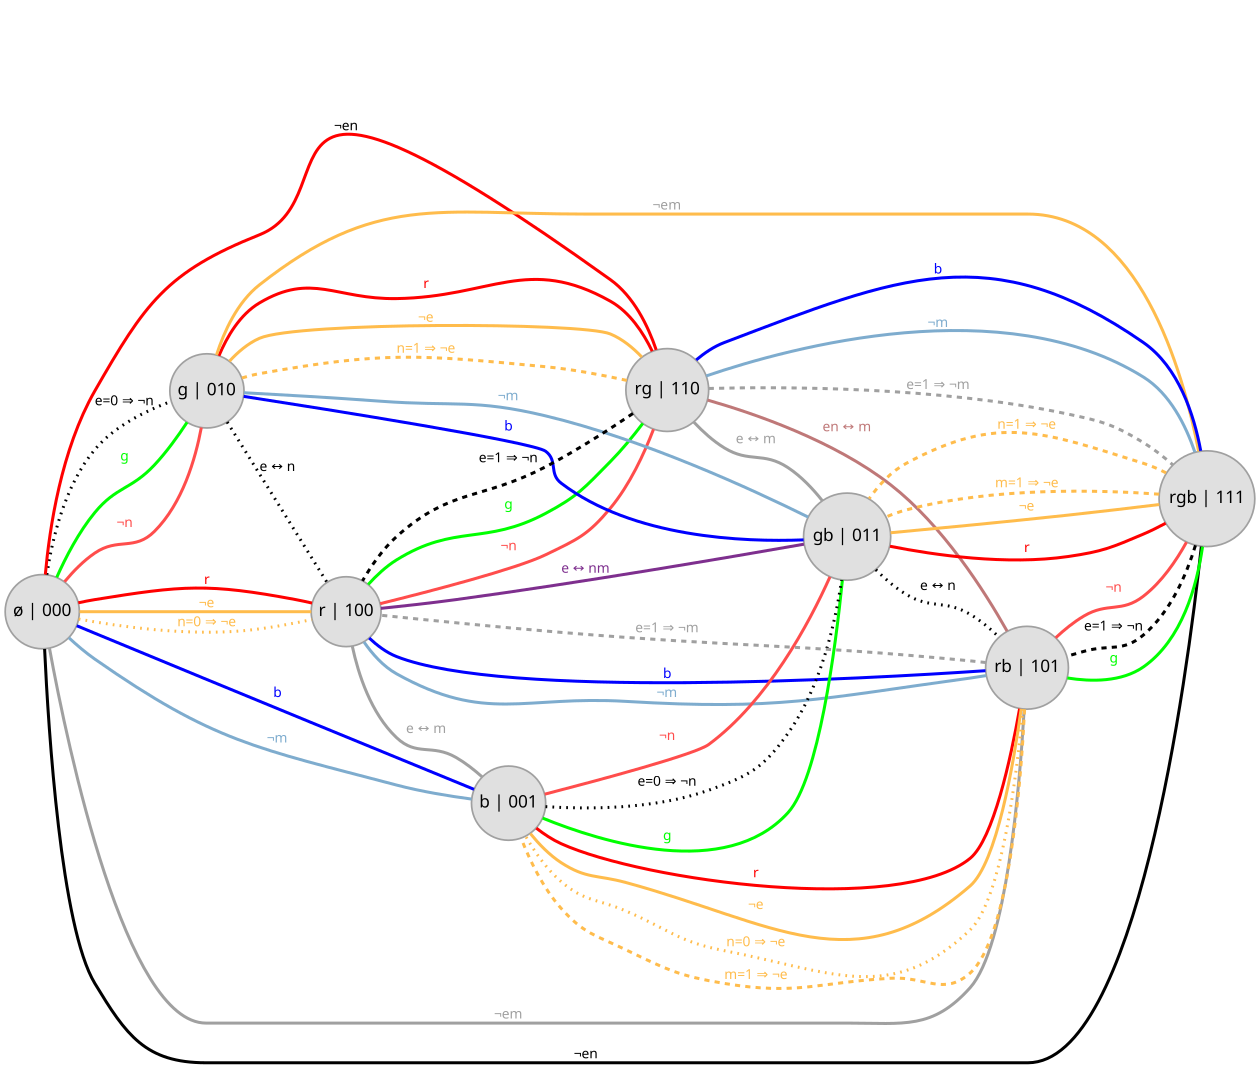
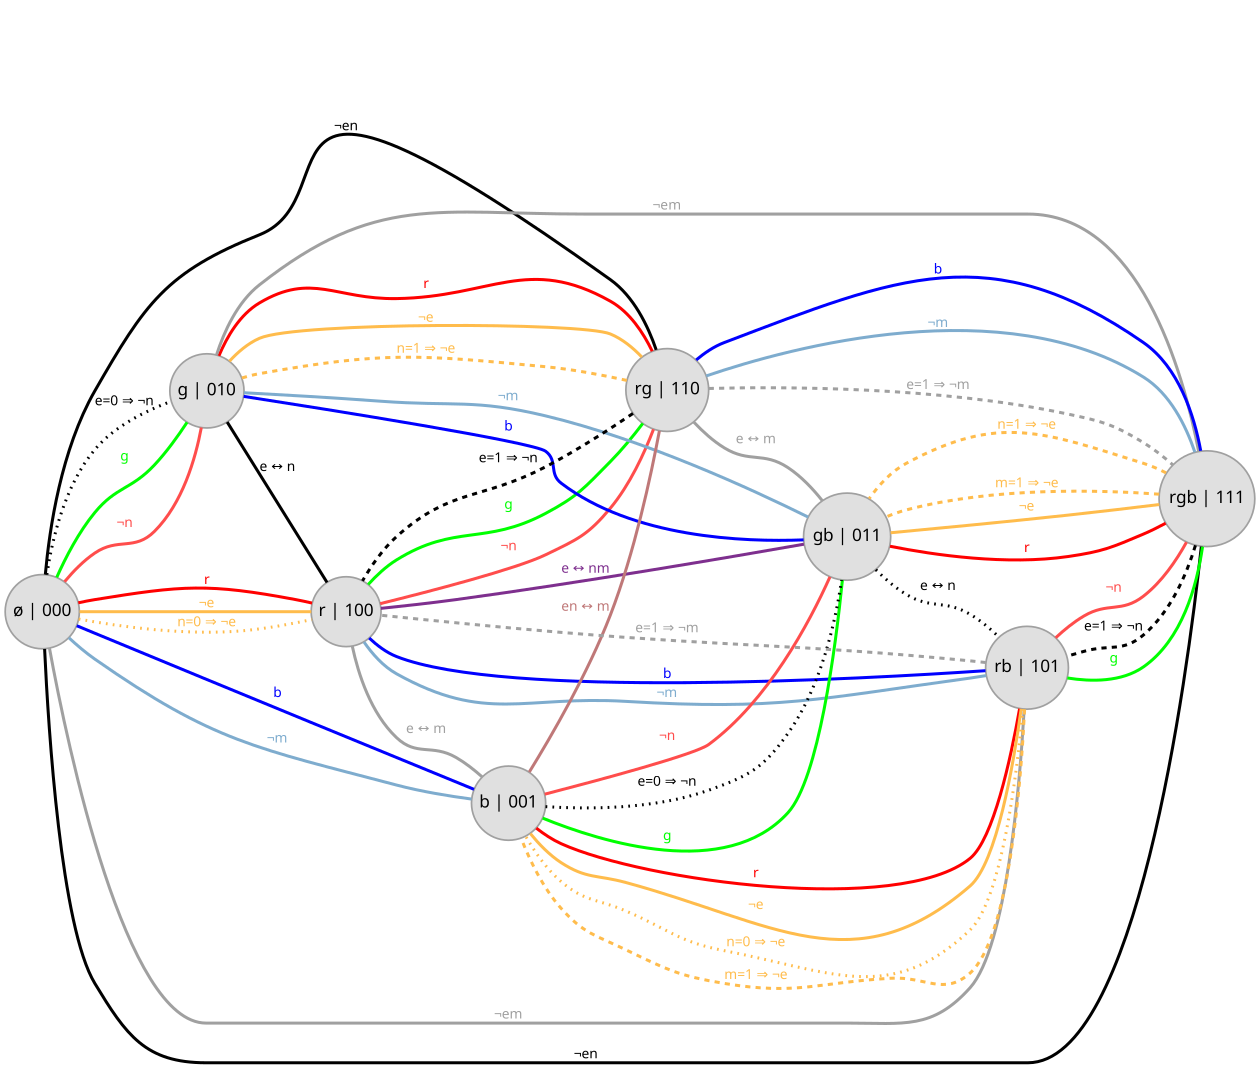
edge "rg | 110" -- "ø | 000": color #ff0000 -> #000000
edge "g | 010" -- "rgb | 111": color #ffbc4c -> #a0a0a0
edge "rg | 110" -- "rb | 101": now "rg | 110" -- "b | 001"
edge "g | 010" -- "r | 100": style dotted -> solid
